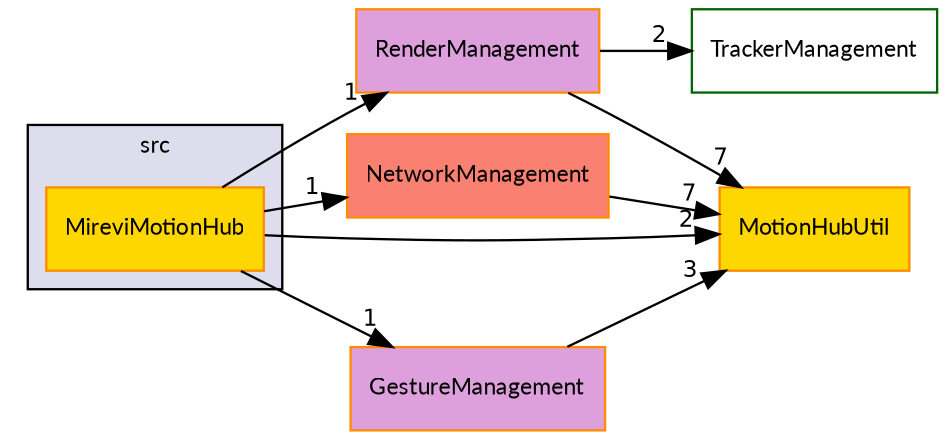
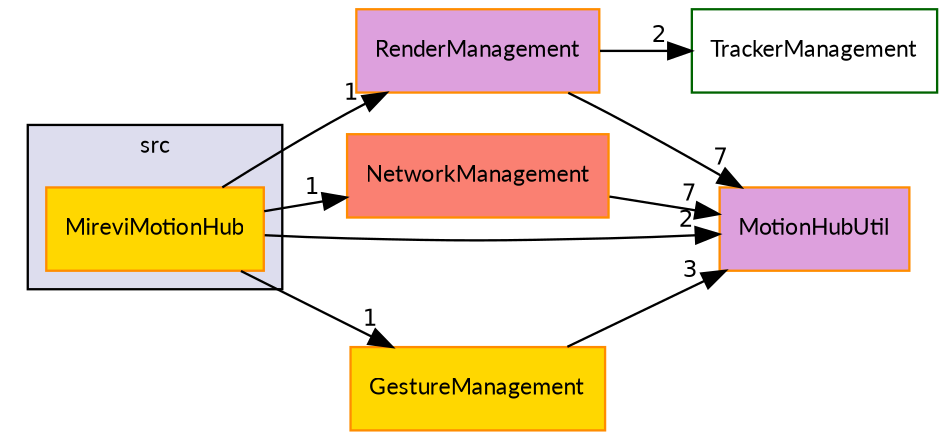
node "MotionHubUtil": fillcolor gold -> plum
node "GestureManagement": fillcolor plum -> gold
